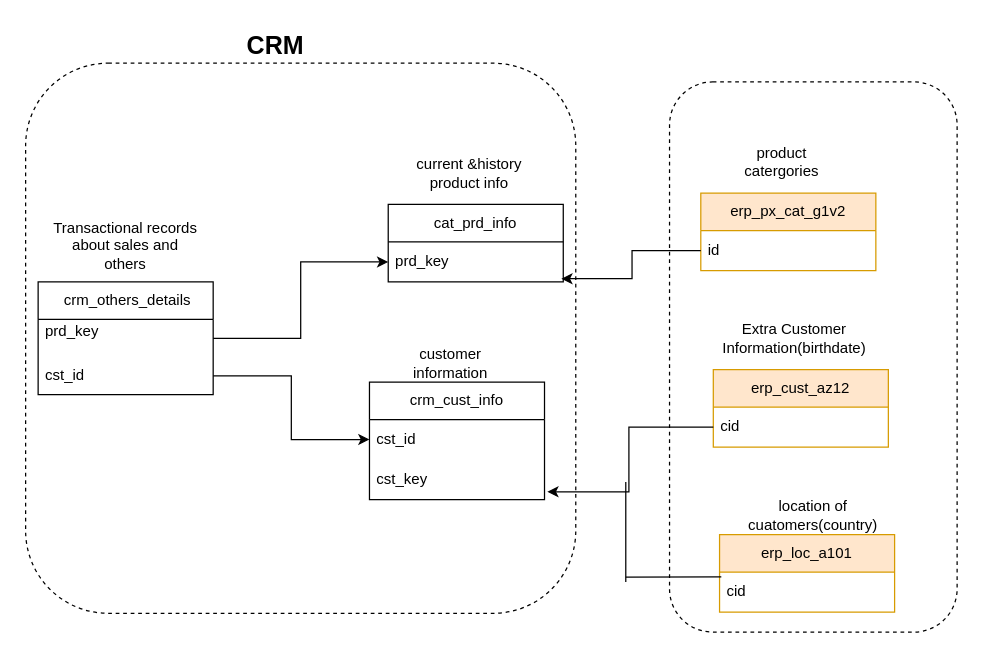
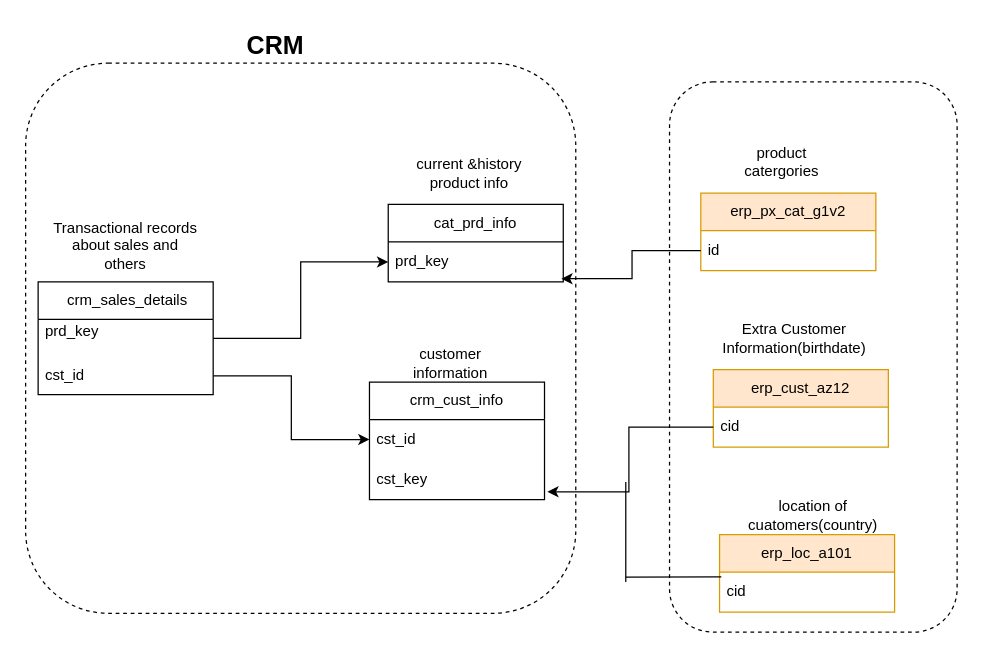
node "crm_others_details": label "crm_others_details" -> "crm_sales_details"
